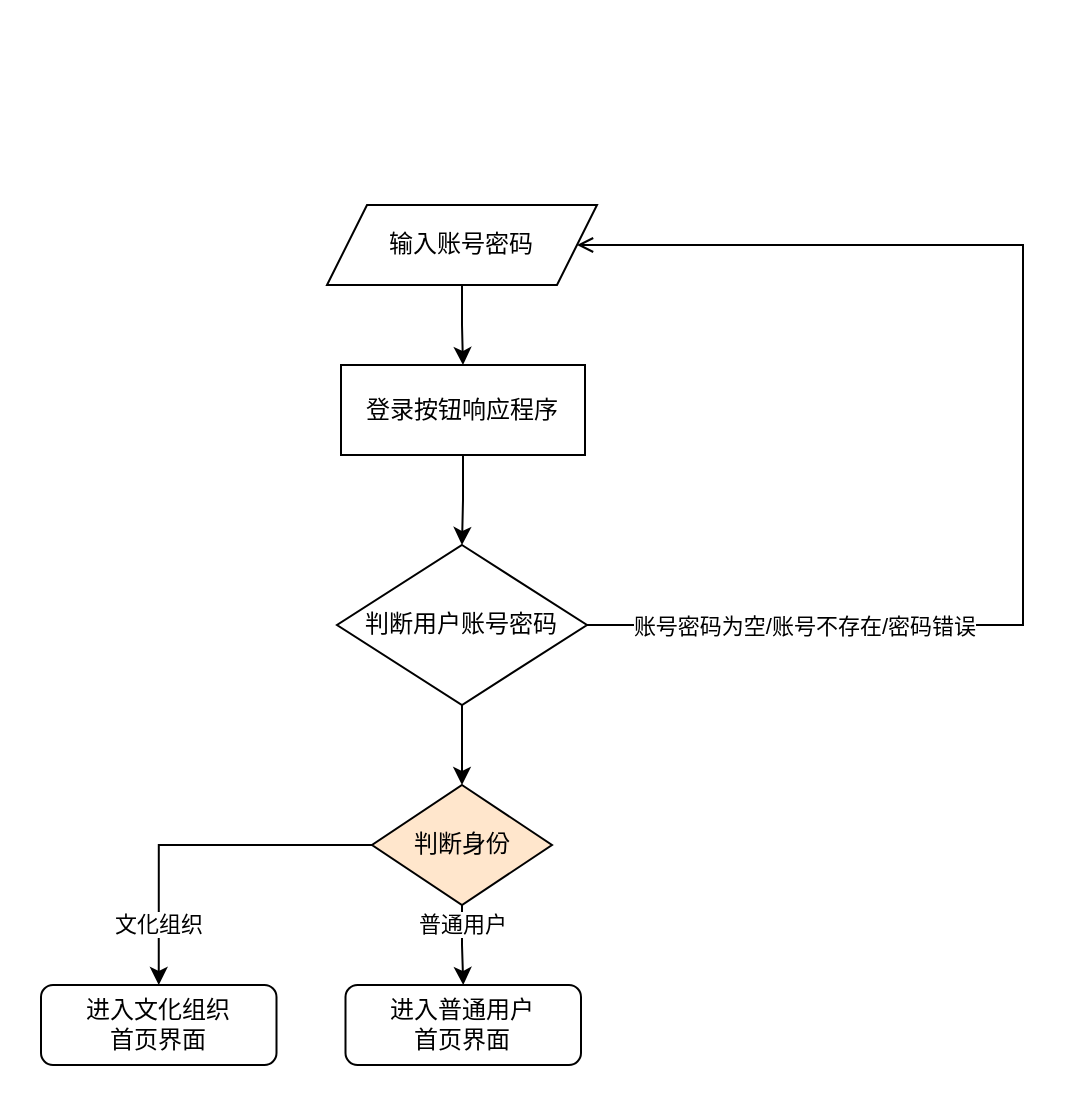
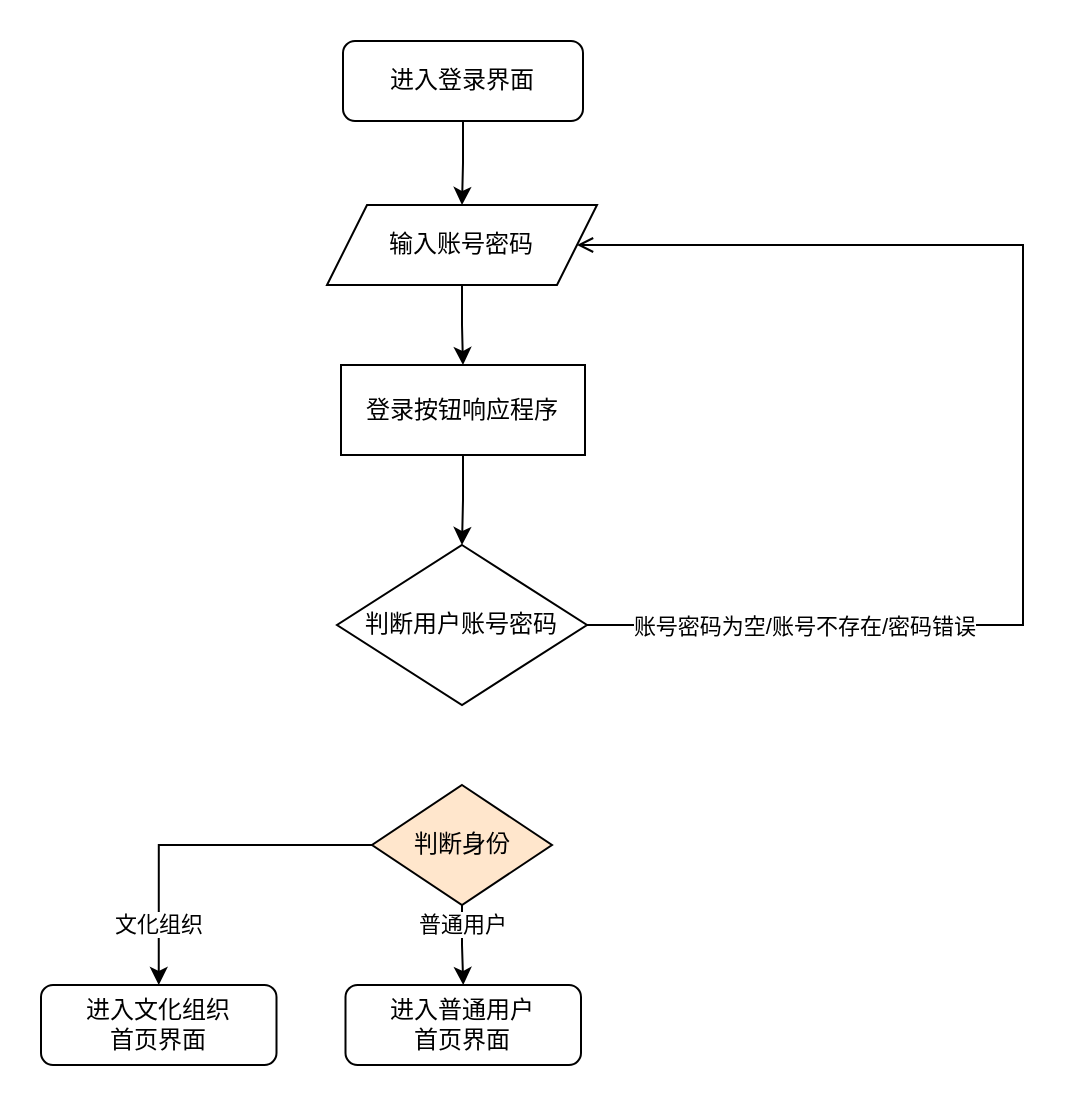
node "进入登录界面": added
edge "进入登录界面" -> "输入账号密码": added
edge "判断用户账号密码" -> "判断身份": removed
